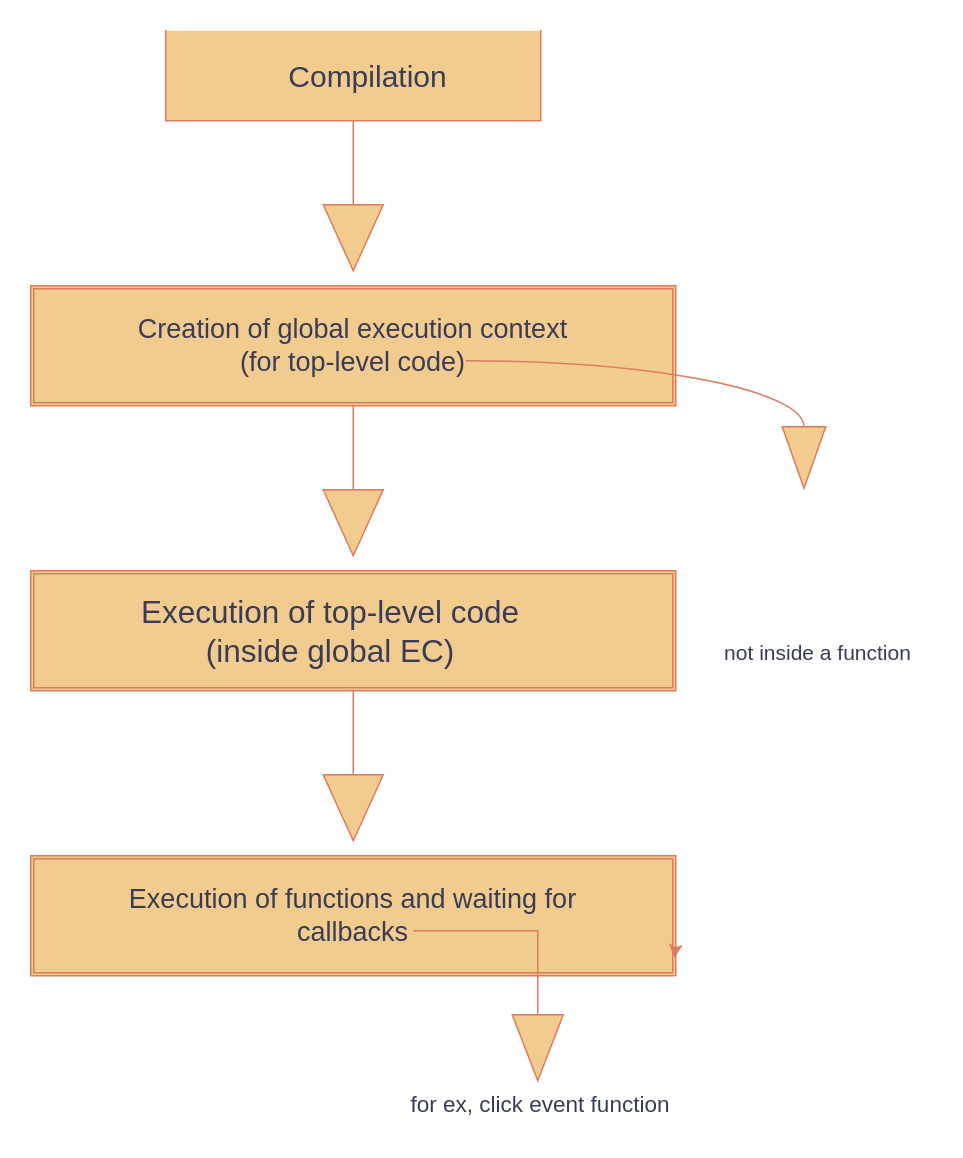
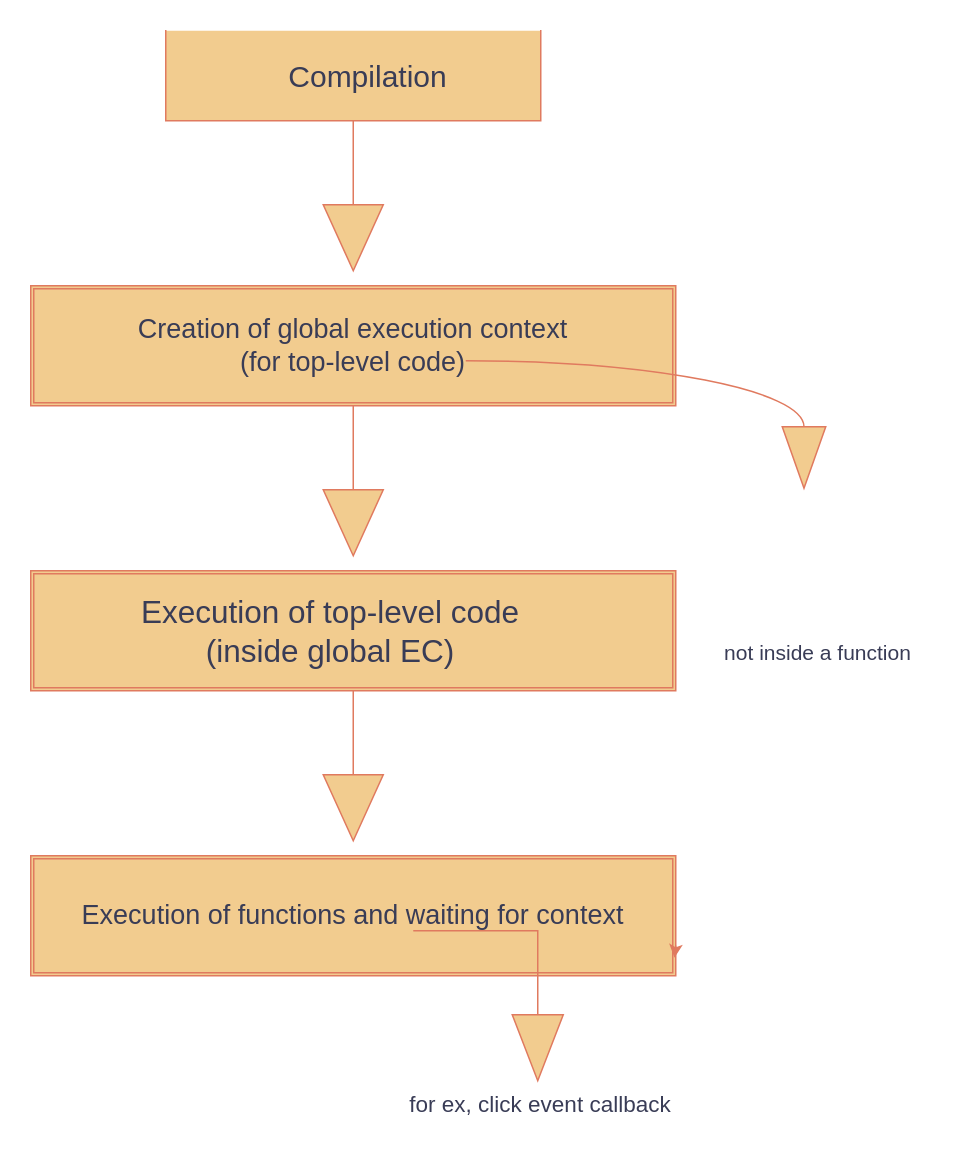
node "Execution of functions and waiting for callbacks": label "Execution of functions and waiting for callbacks" -> "Execution of functions and waiting for context"
node "for ex, click event function": label "for ex, click event function" -> "for ex, click event callback"
